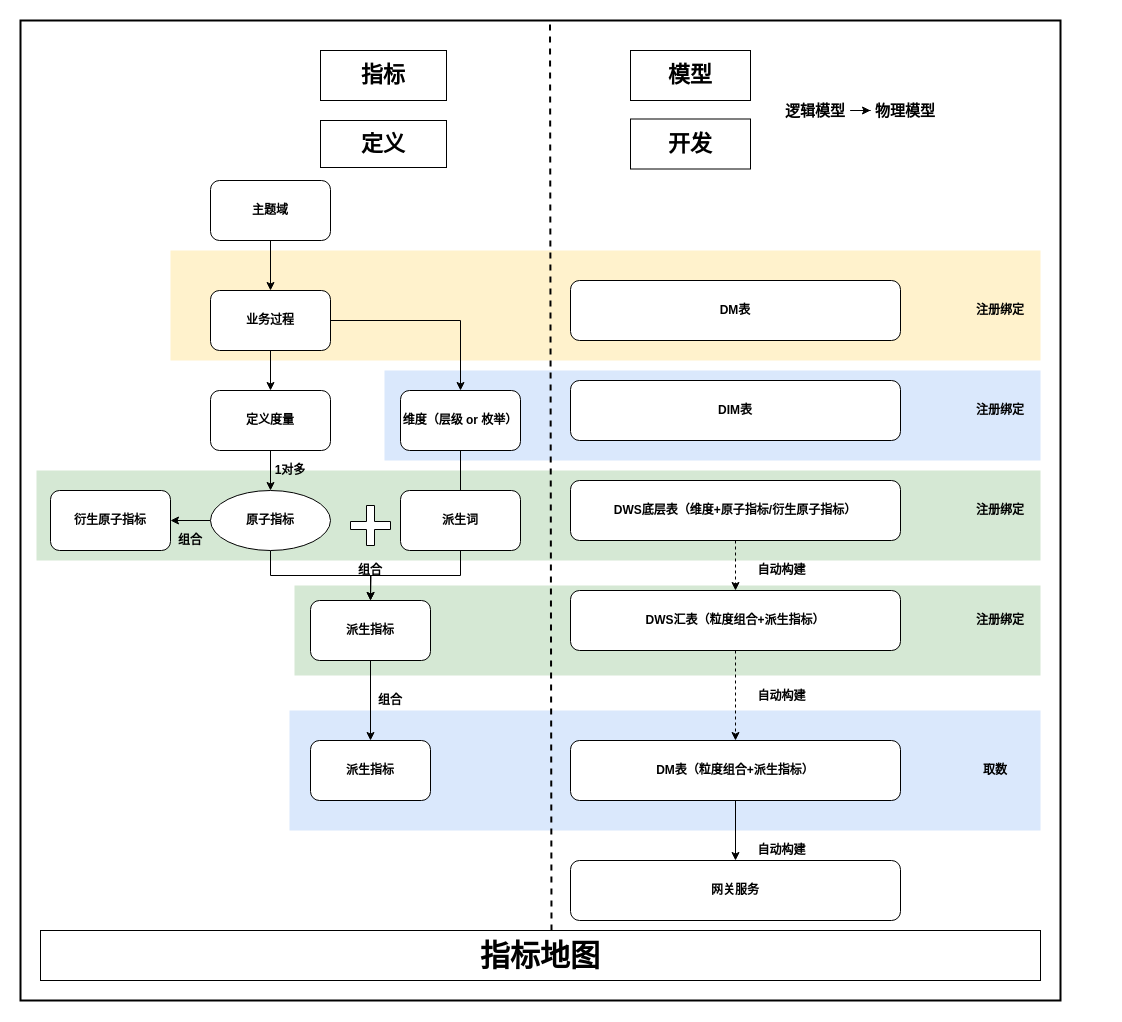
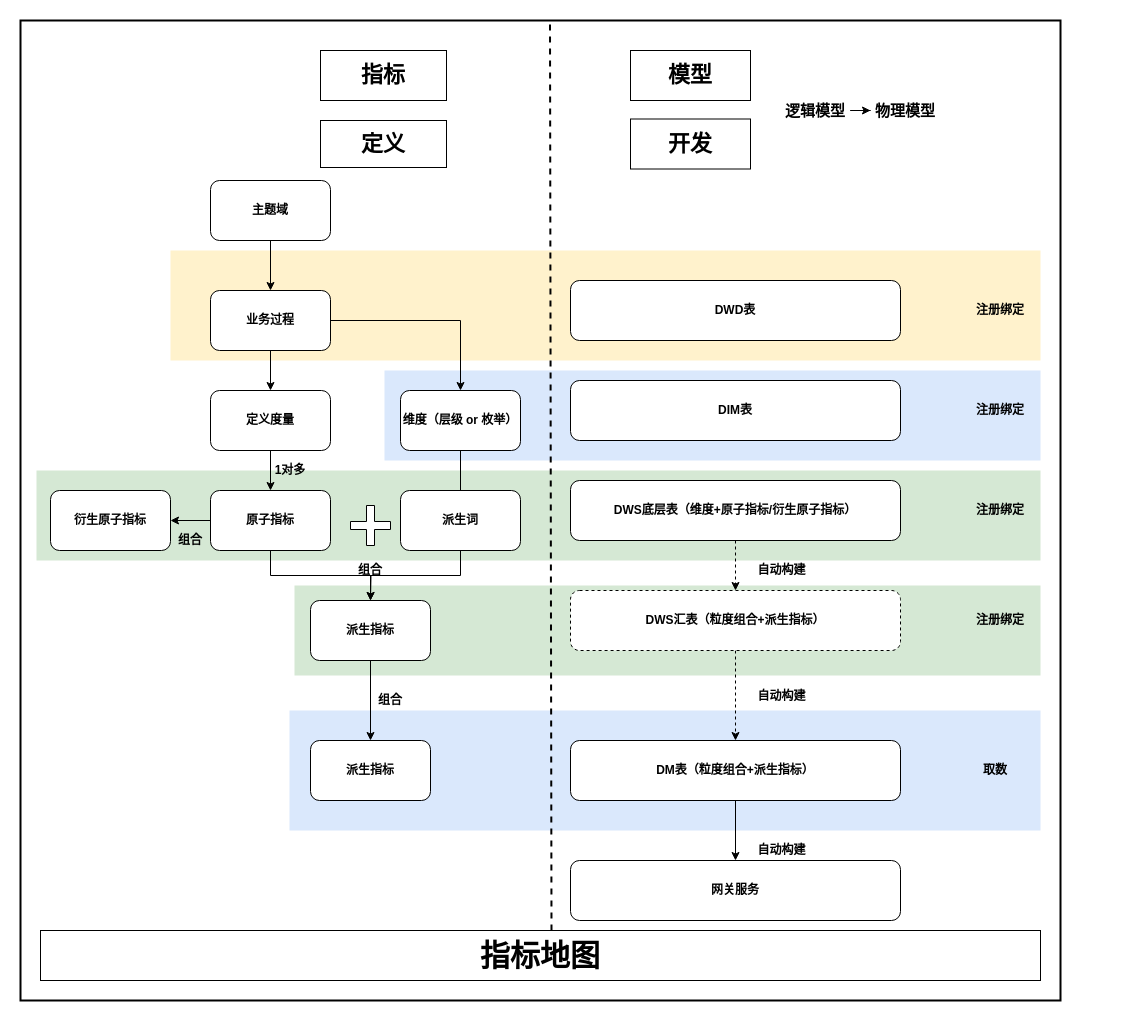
node "DM表": label "DM表" -> "DWD表"
node "原子指标": shape ellipse -> rounded rectangle
node "DWS汇表（粒度组合+派生指标）": style solid -> dashed
